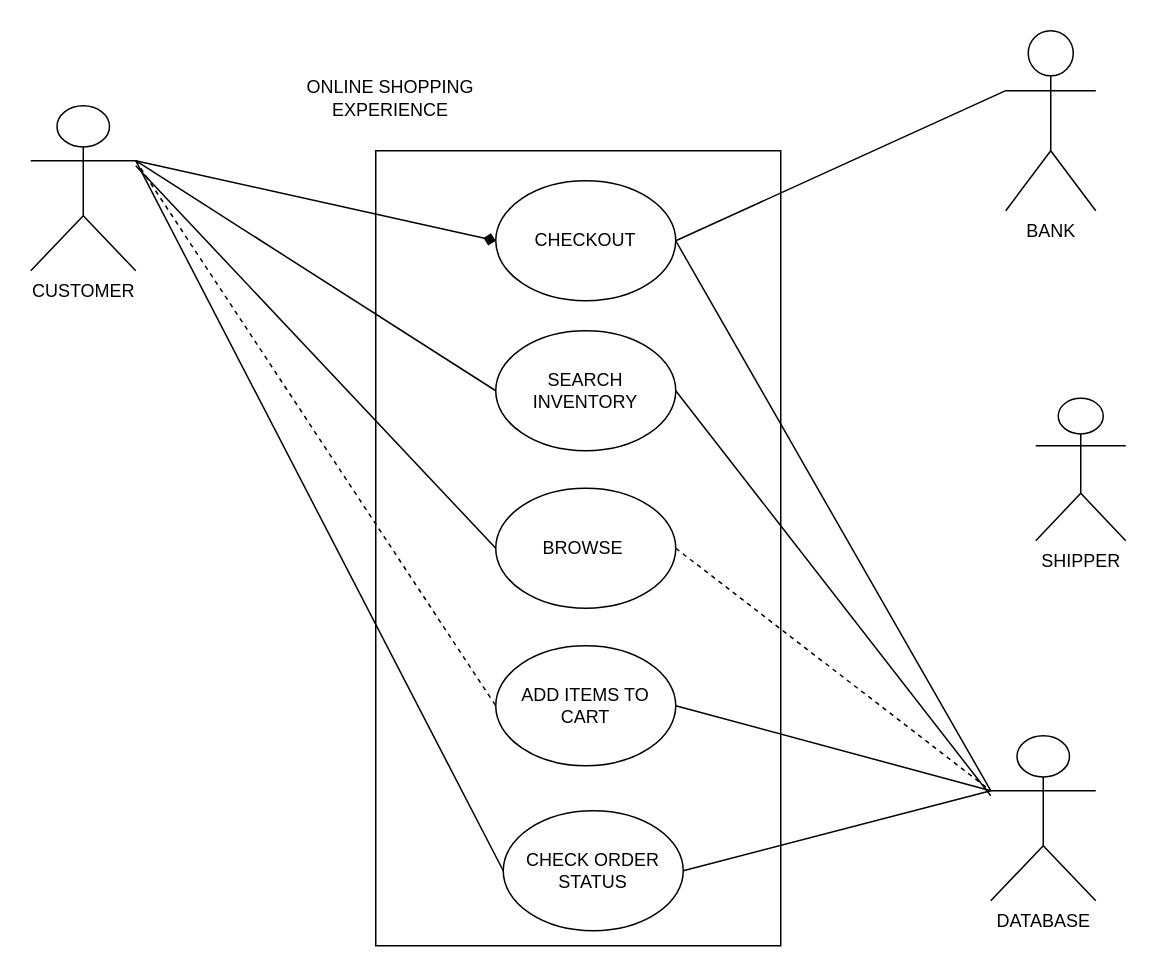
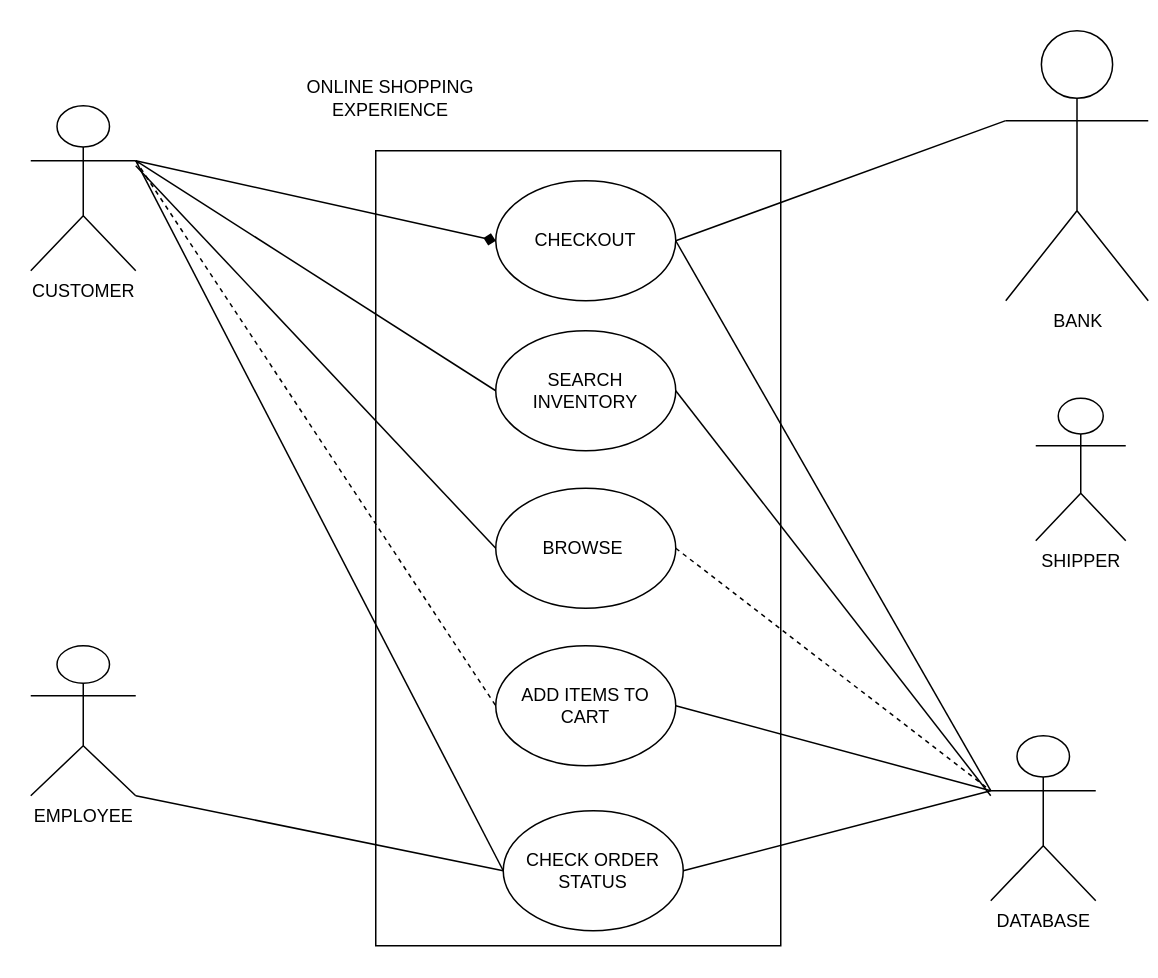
node "BANK": size 90x180 -> 143x270
node "EMPLOYEE": added
edge "EMPLOYEE" -- "CHECK ORDER STATUS": added
